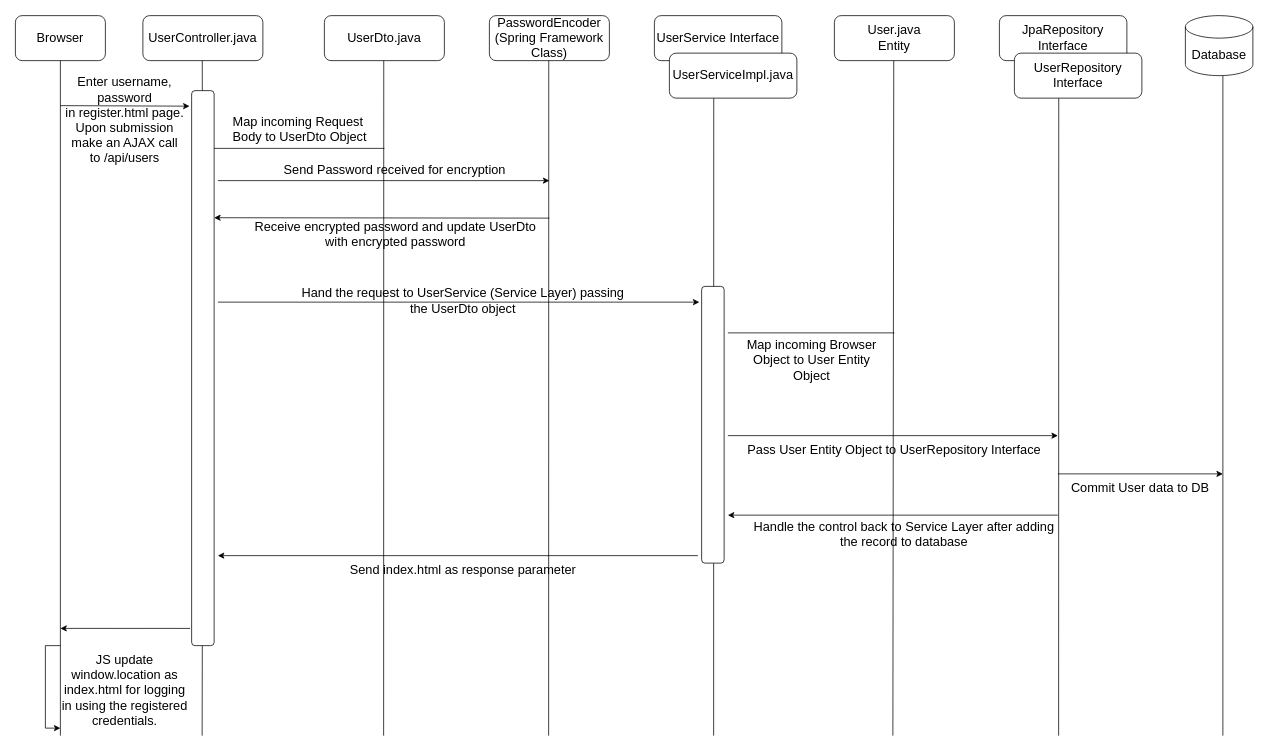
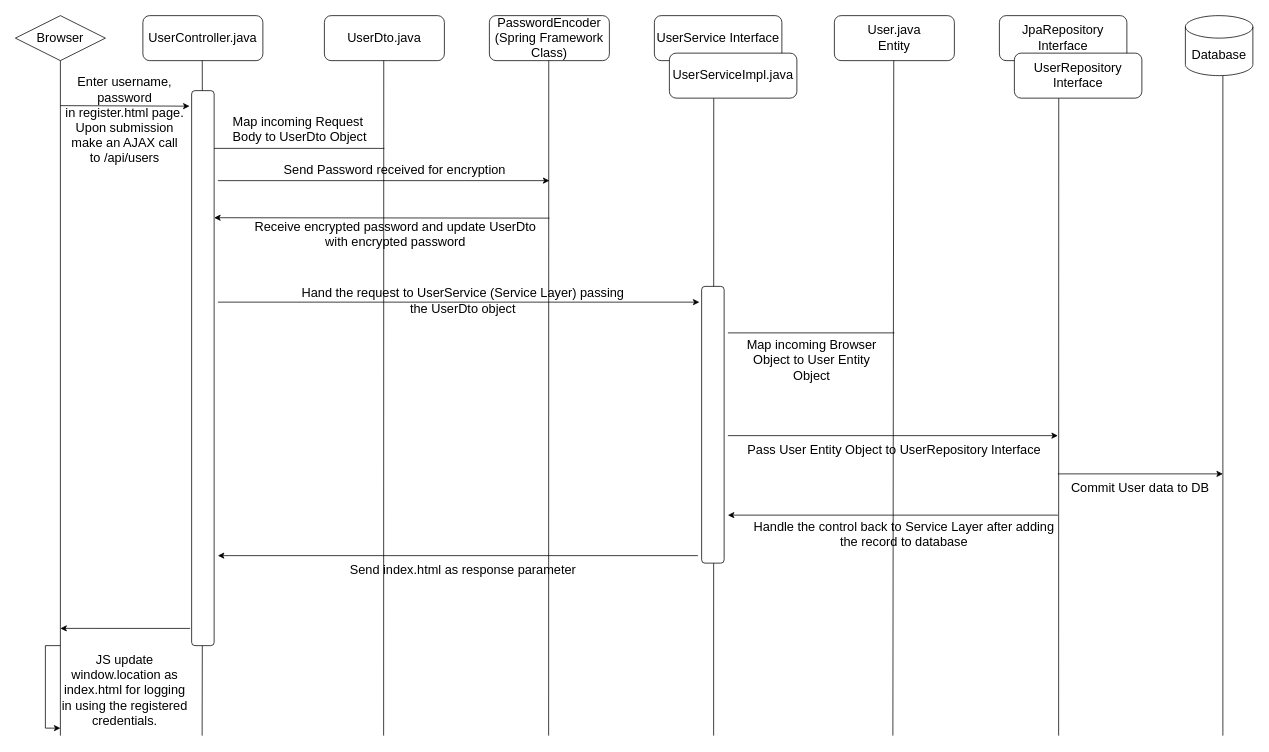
node "Browser": shape rounded rectangle -> diamond
